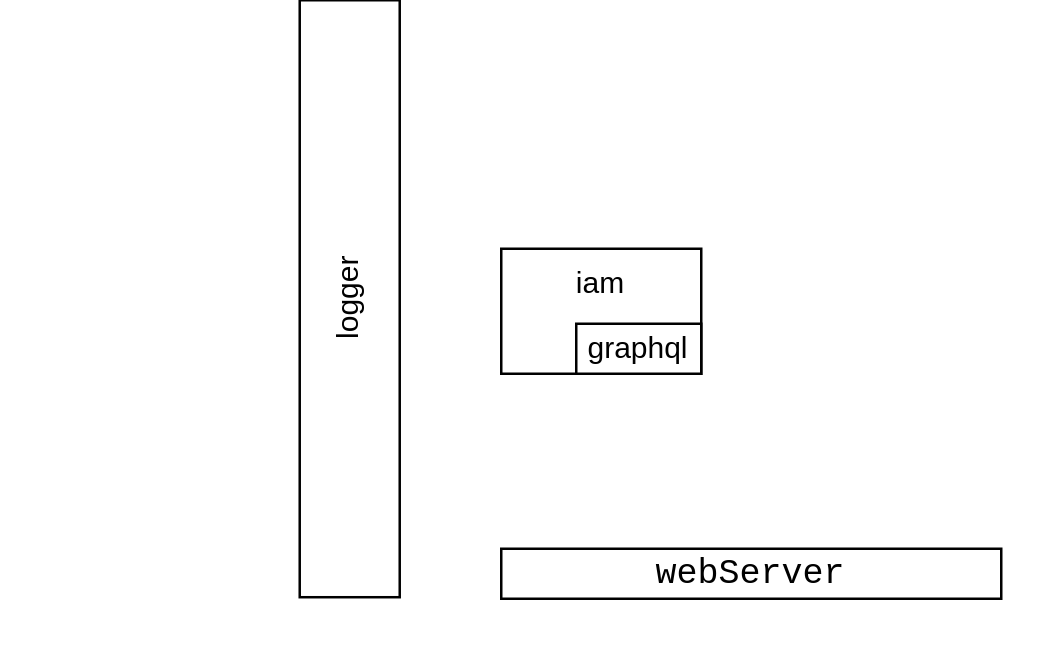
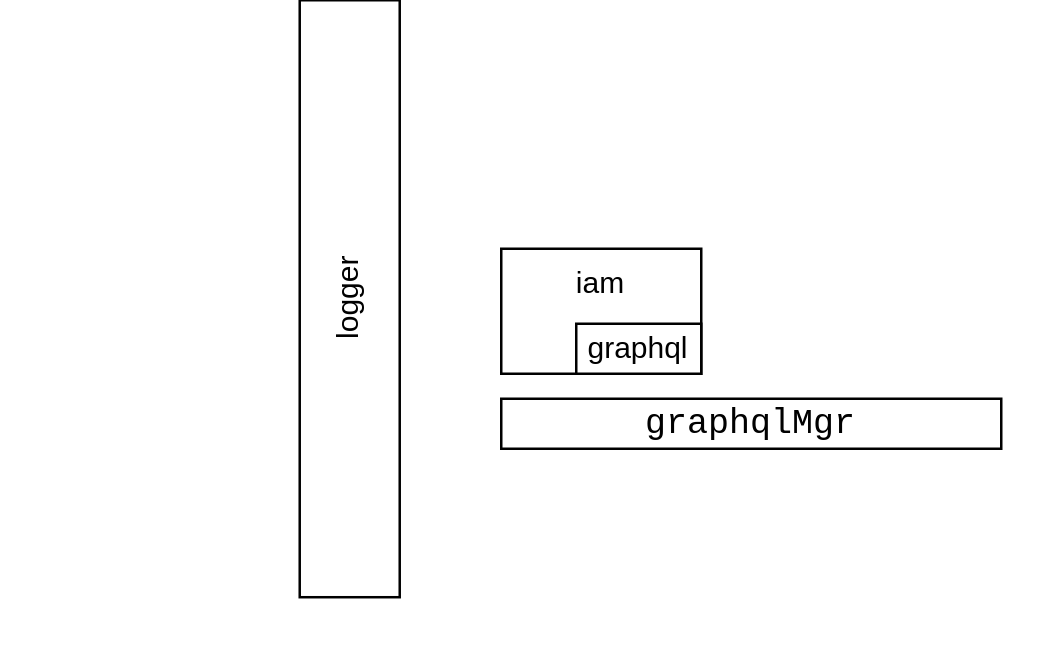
node "graphqlMgr": added
node "webServer": removed
